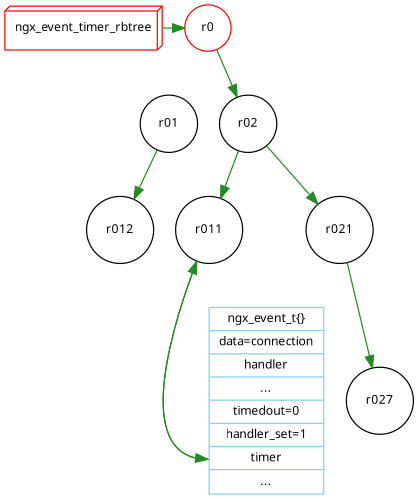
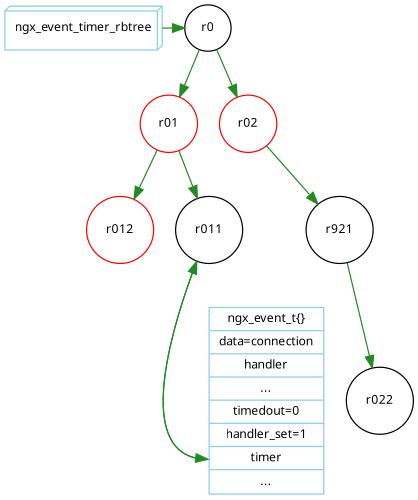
node "ngx_event_timer_rbtree": color red -> skyblue
node "r0": color red -> black
edge "r0" -> "r01": added
node "r01": color black -> red
node "r02": color black -> red
edge "r02" -> "r011": now "r01" -> "r011"
node "r012": color black -> red
node "r021": label "r021" -> "r921"
node "r027": label "r027" -> "r022"
